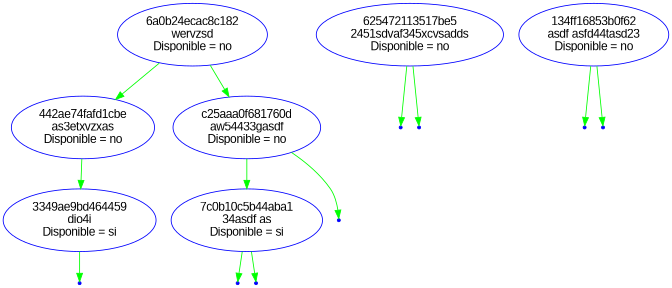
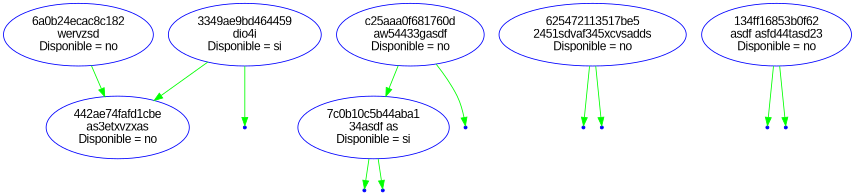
edge "6a0b24ecac8c182 wervzsd Disponible = no" -> "c25aaa0f681760d aw54433gasdf Disponible = no": removed
edge "442ae74fafd1cbe as3etxvzxas Disponible = no" -> "3349ae9bd464459 dio4i Disponible = si": reversed
